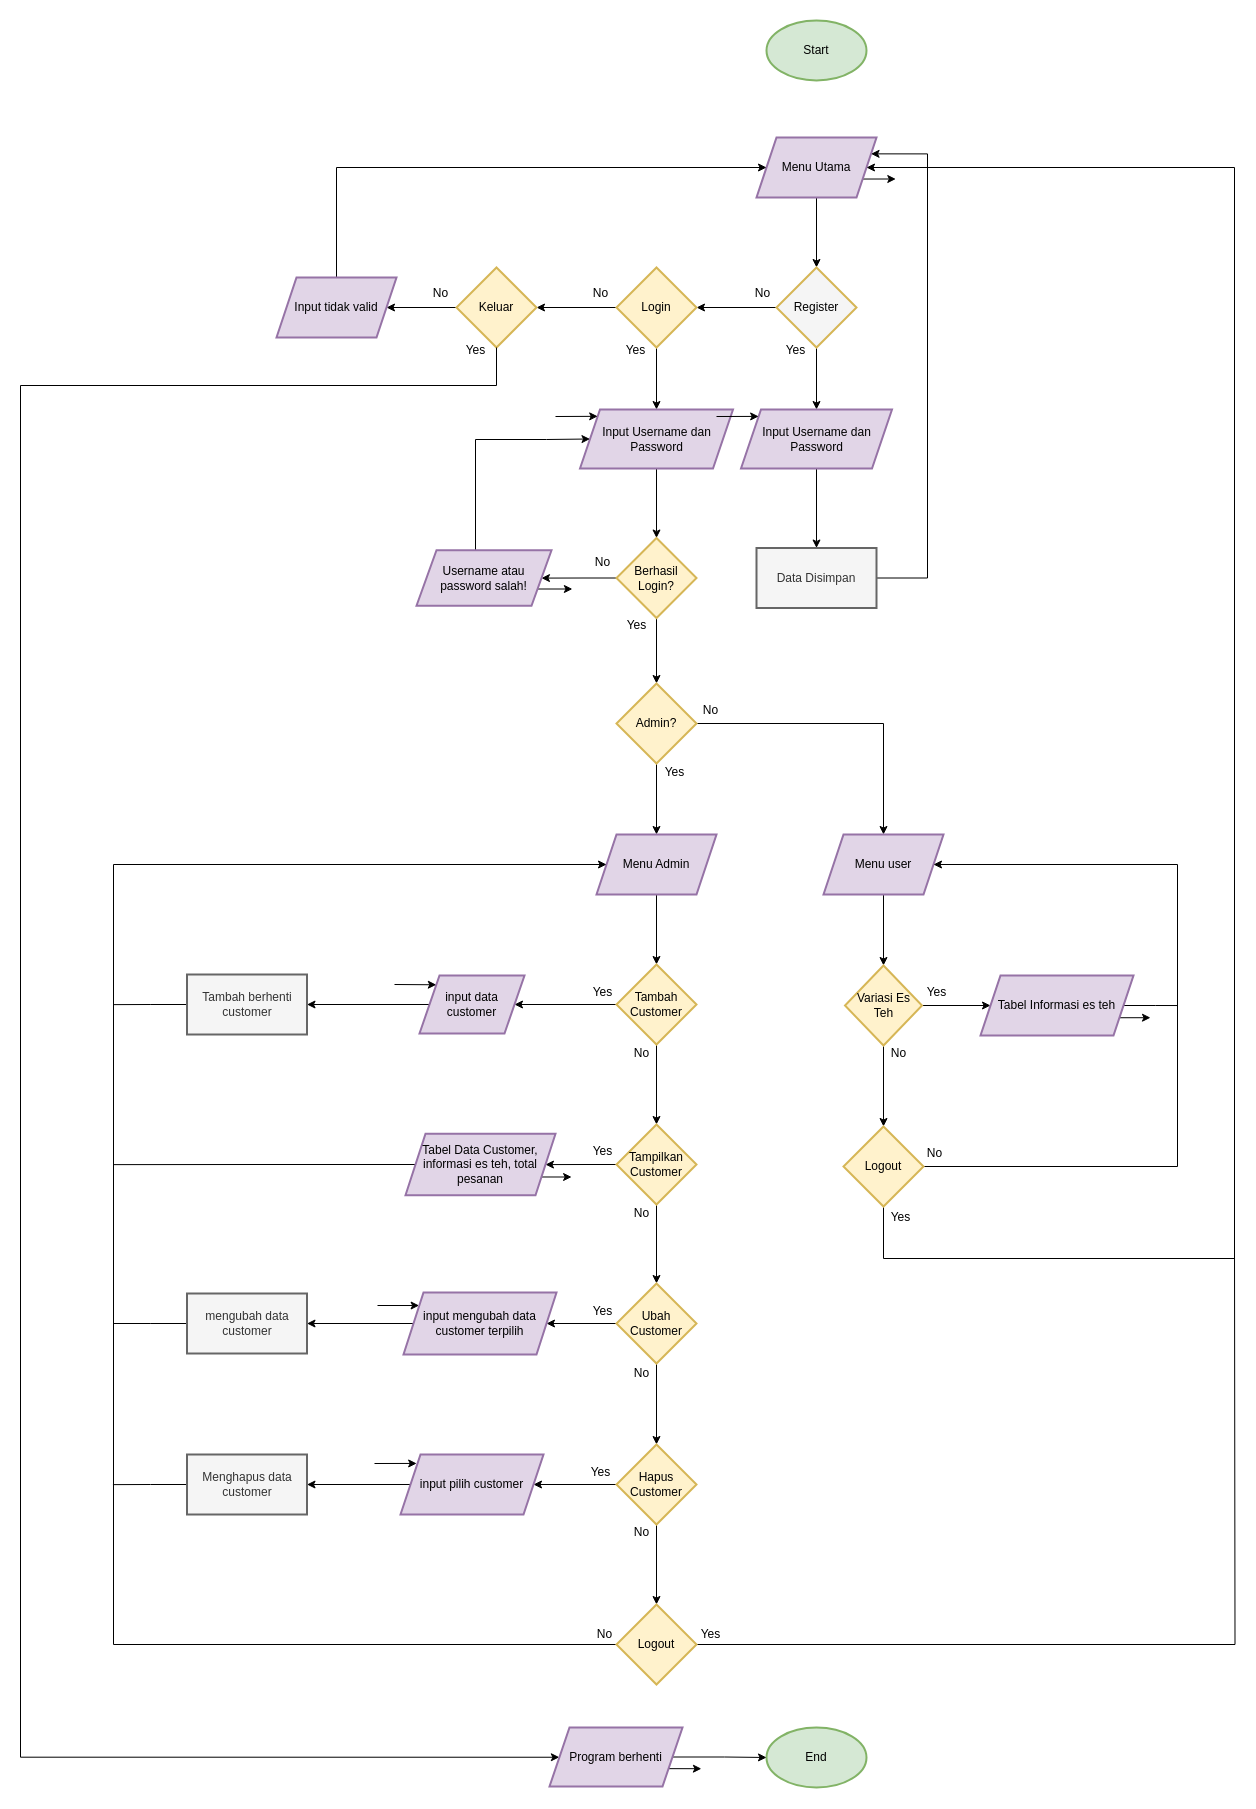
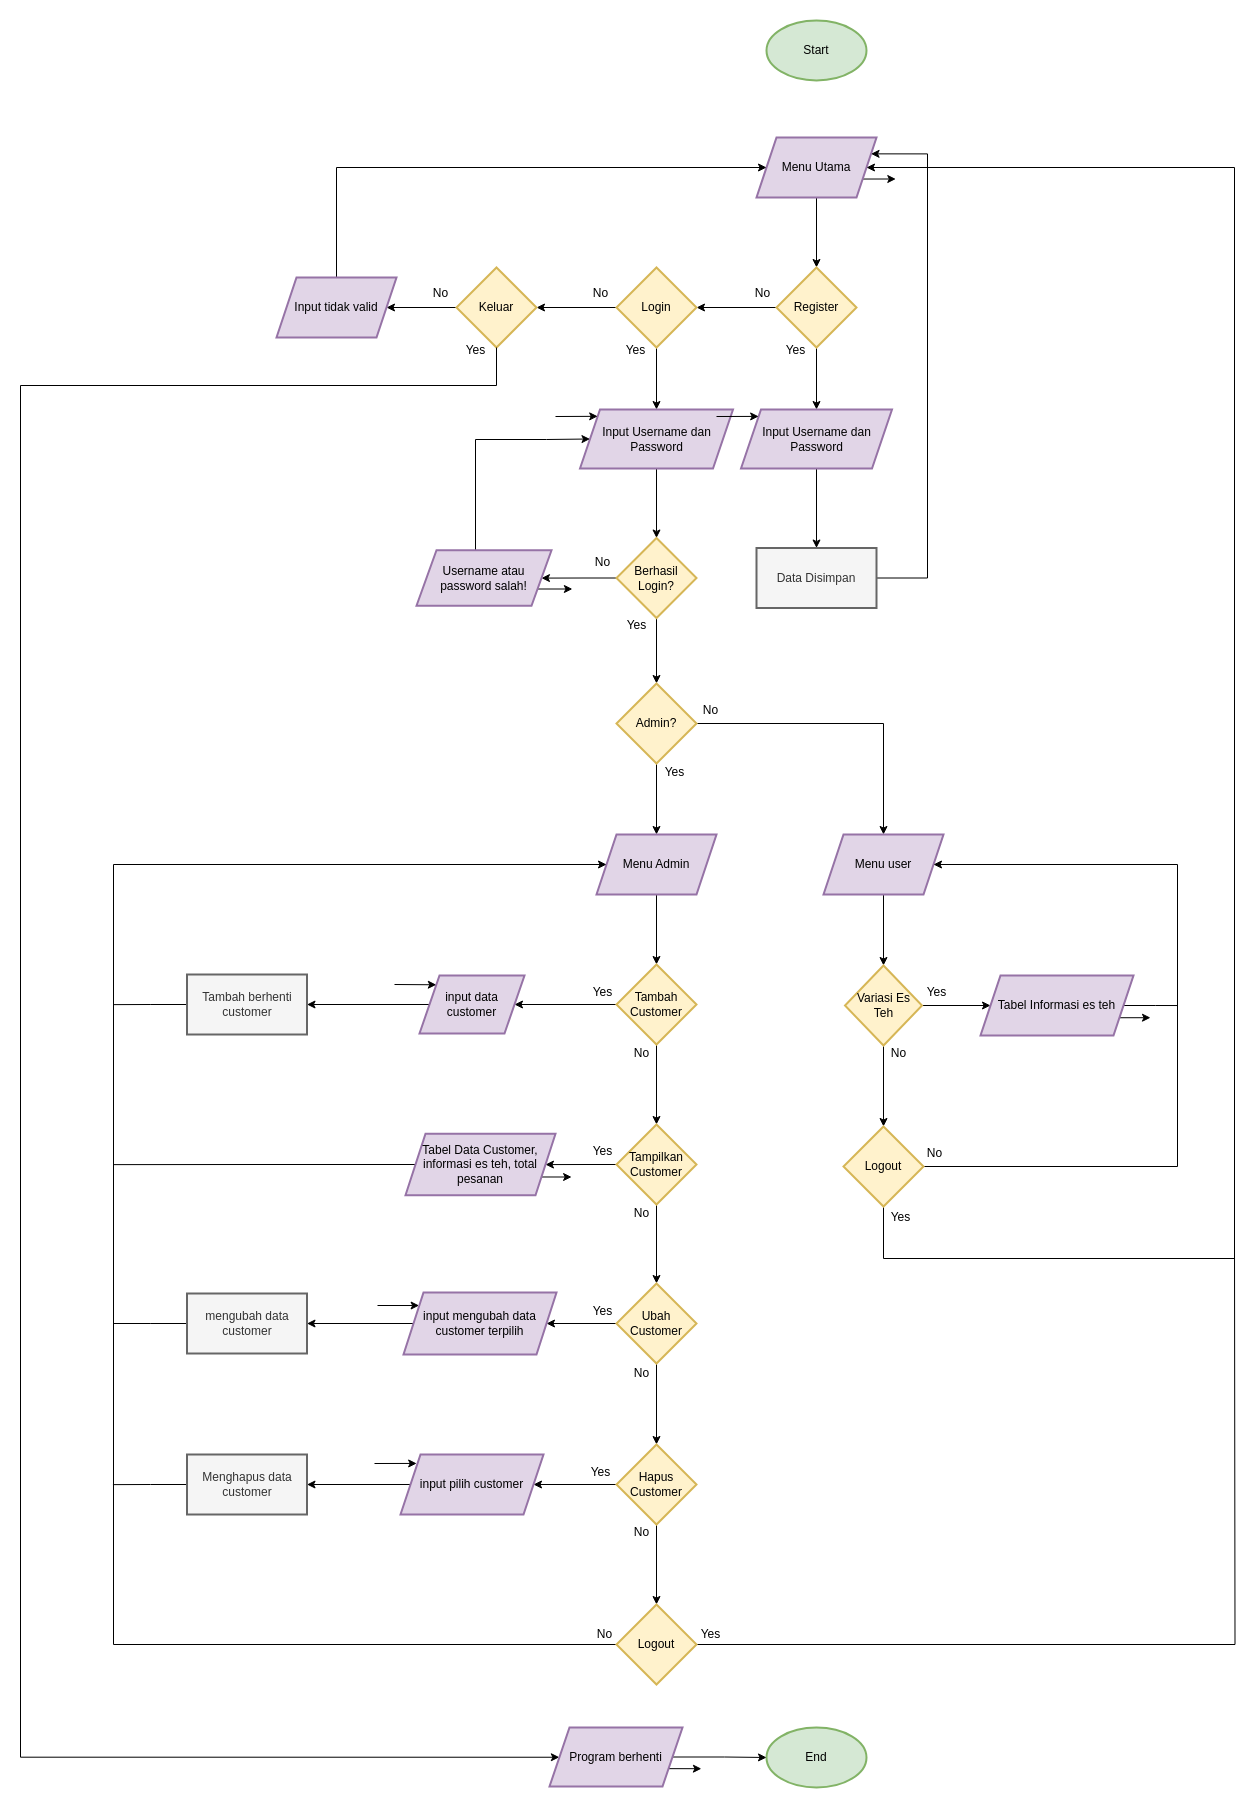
node "Register": fillcolor #f5f5f5 -> #fff2cc
